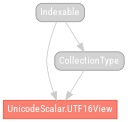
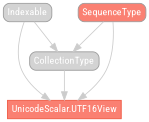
node "SequenceType": added
